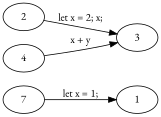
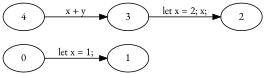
edge "2" -> "3": reversed
node "7": label "7" -> "0"
